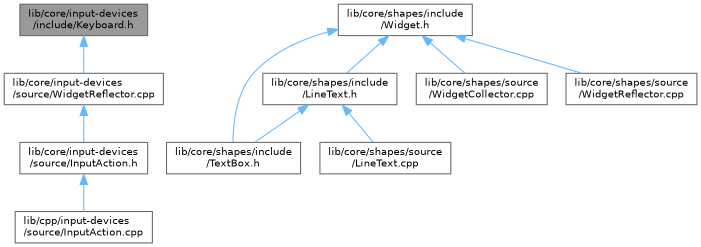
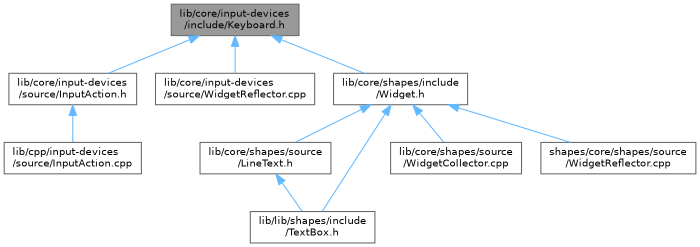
edge "lib/core/shapes/include /Widget.h" -> "lib/core/input-devices /include/Keyboard.h": added
node "lib/core/shapes/include /LineText.h": label "lib/core/shapes/include /LineText.h" -> "lib/core/shapes/source /LineText.h"
node "lib/core/shapes/source /WidgetReflector.cpp": label "lib/core/shapes/source /WidgetReflector.cpp" -> "shapes/core/shapes/source /WidgetReflector.cpp"
edge "lib/core/input-devices /source/InputAction.h" -> "lib/core/input-devices /source/WidgetReflector.cpp": now "lib/core/input-devices /source/InputAction.h" -> "lib/core/input-devices /include/Keyboard.h"
node "lib/core/shapes/include /TextBox.h": label "lib/core/shapes/include /TextBox.h" -> "lib/lib/shapes/include /TextBox.h"
node "lib/core/shapes/source /LineText.cpp": removed
